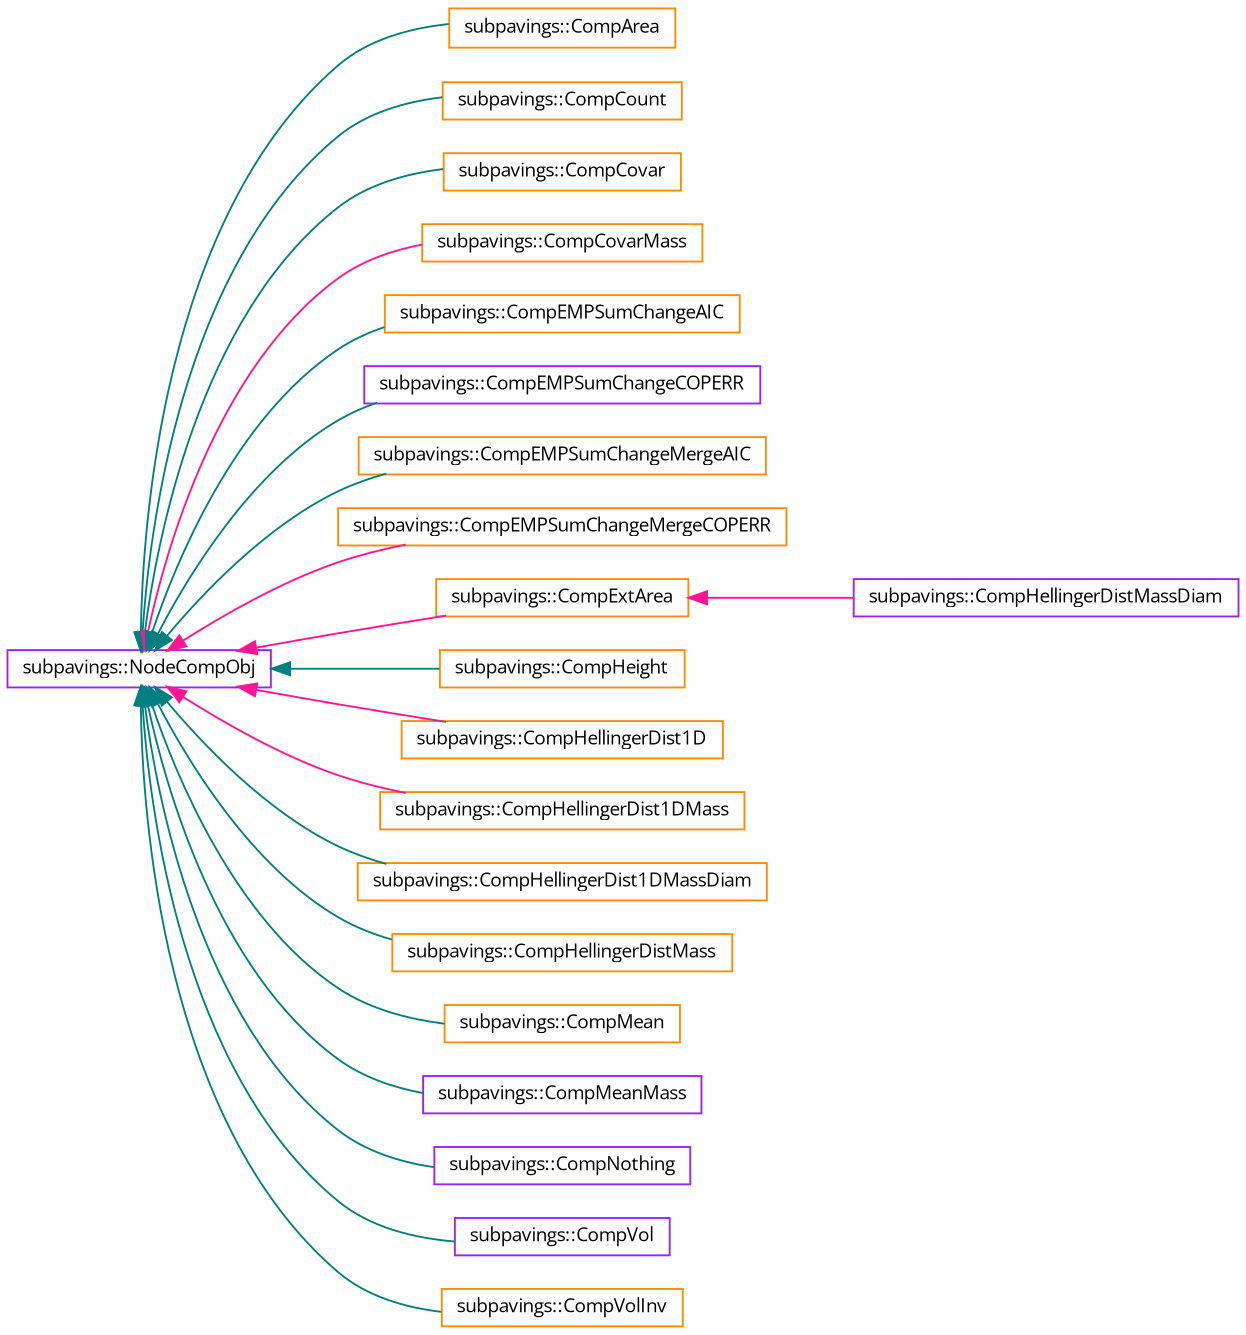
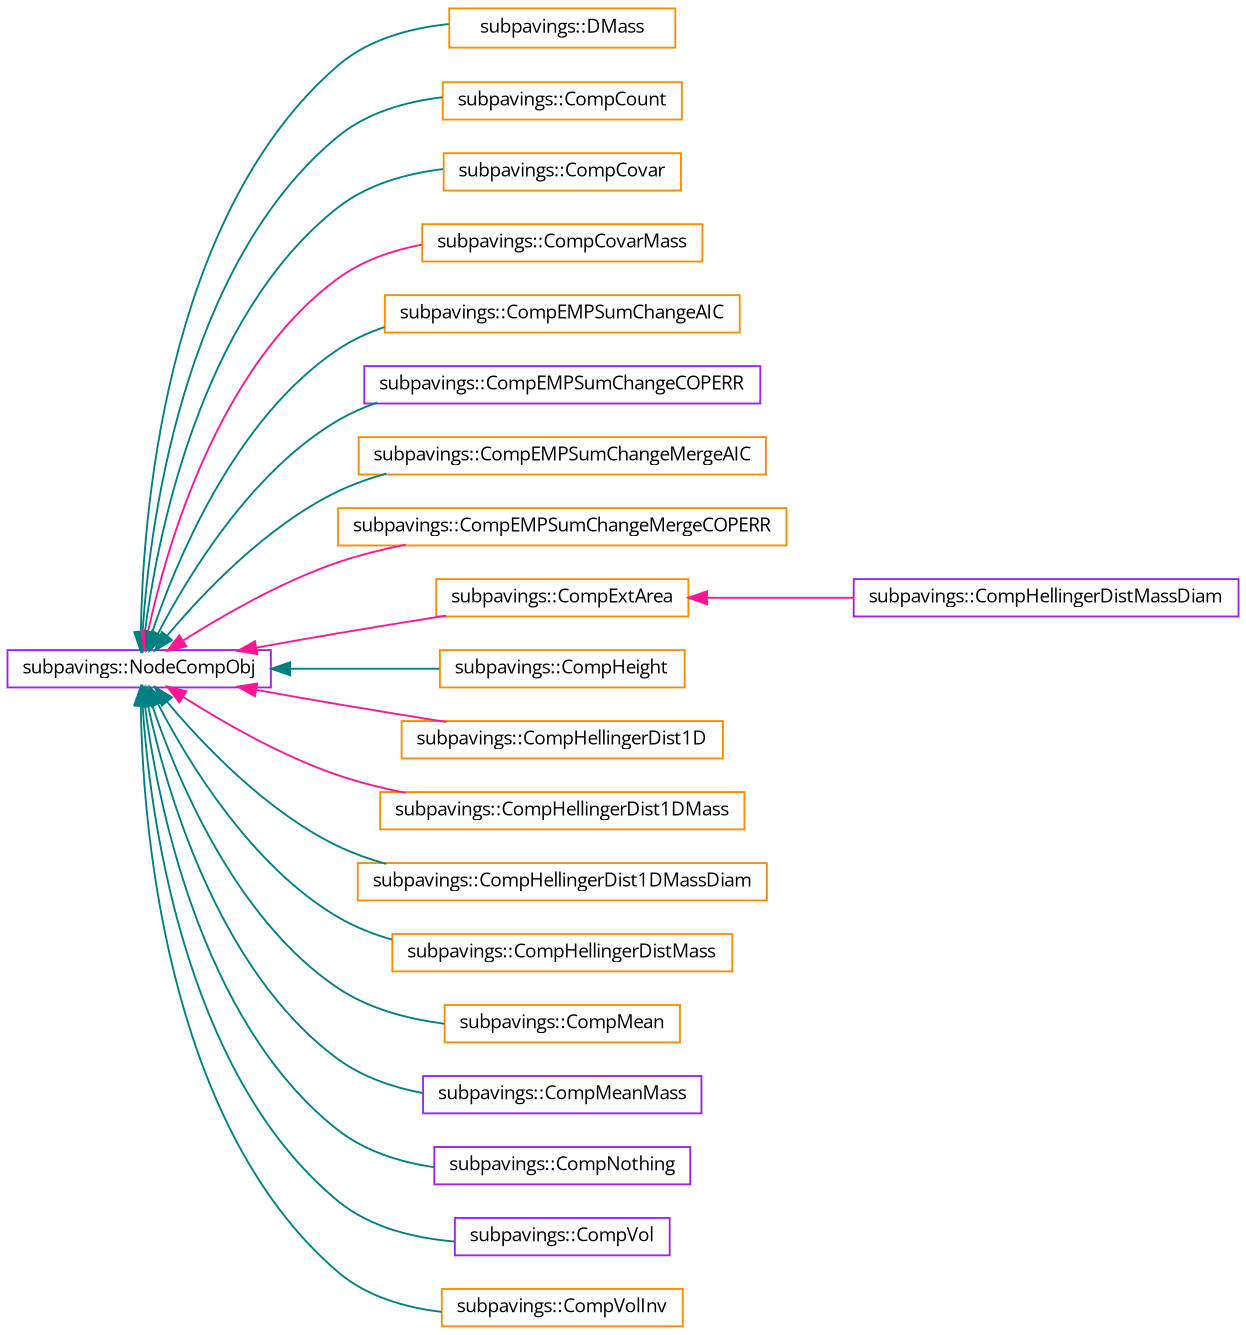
node "subpavings::CompArea": label "subpavings::CompArea" -> "subpavings::DMass"
